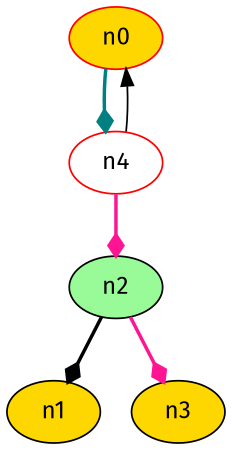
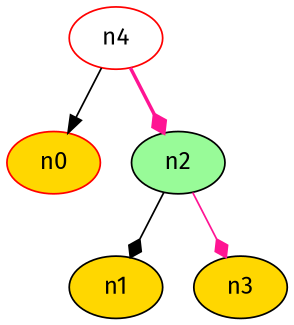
edge "n0" -> "n4": removed
edge "n2" -> "n1": style bold -> solid
edge "n2" -> "n3": style bold -> solid
